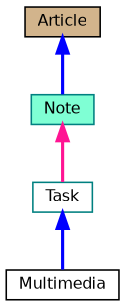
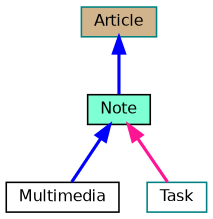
node "Article": color black -> teal
node "Note": color teal -> black
edge "Multimedia" -> "Task": now "Multimedia" -> "Note"
